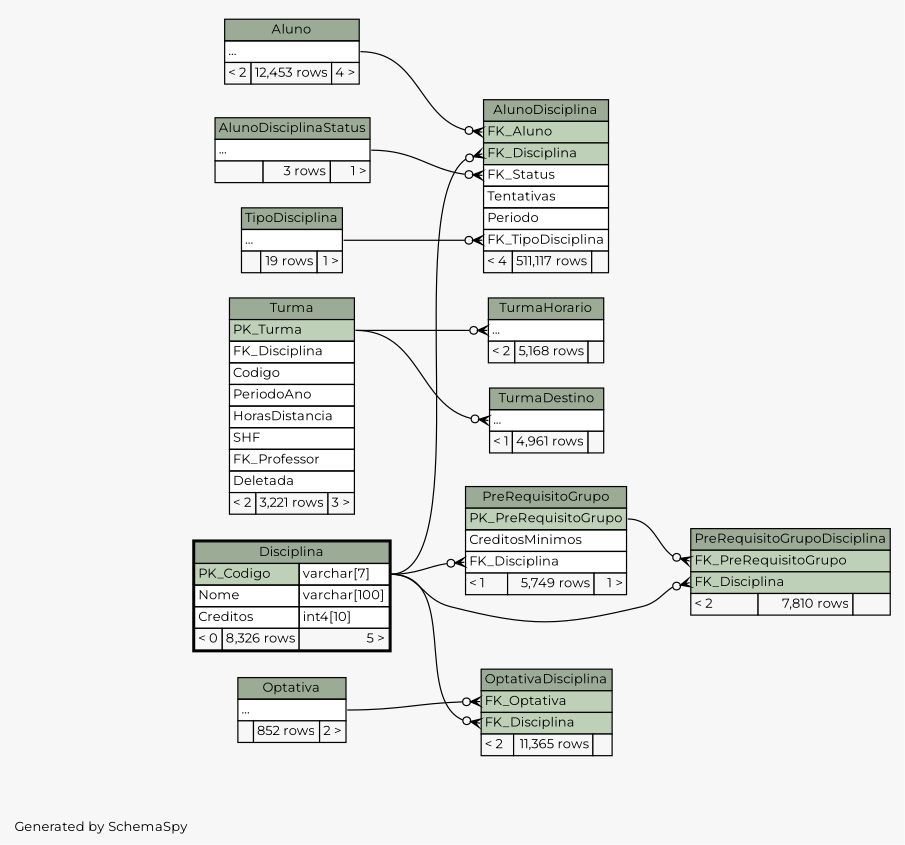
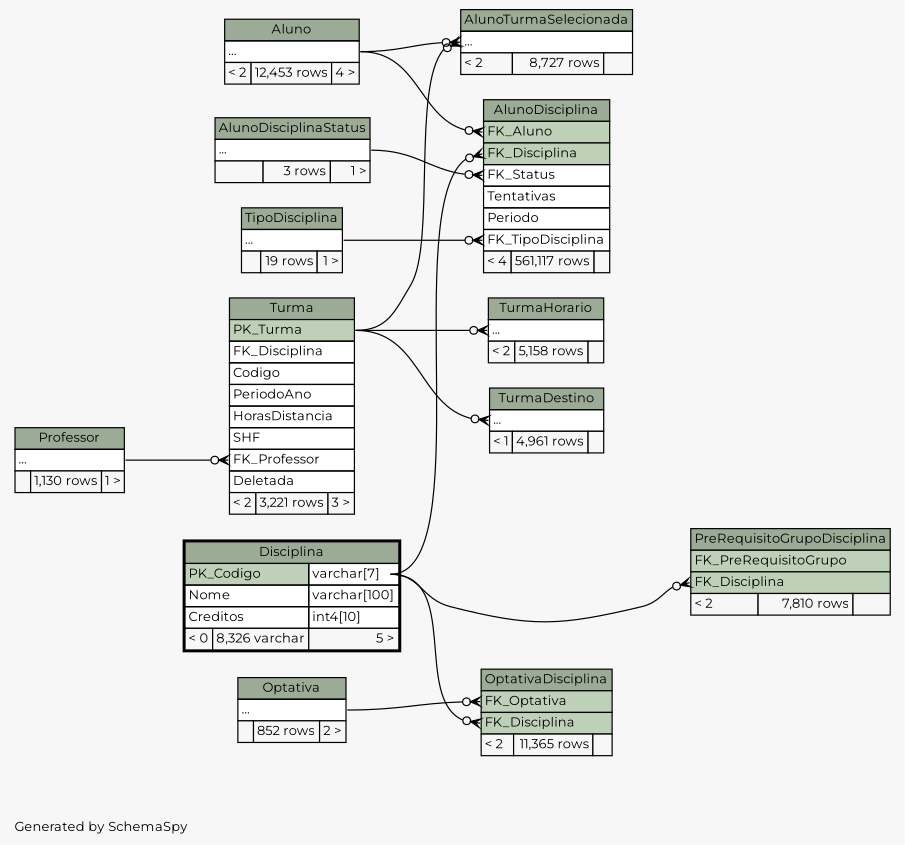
node "AlunoTurmaSelecionada": added
node "AlunoDisciplina": text "511,117 rows" -> "561,117 rows"
node "TurmaHorario": text "5,168 rows" -> "5,158 rows"
node "Professor": added
node "PreRequisitoGrupo": removed
node "Disciplina": text "8,326 rows" -> "8,326 varchar"
